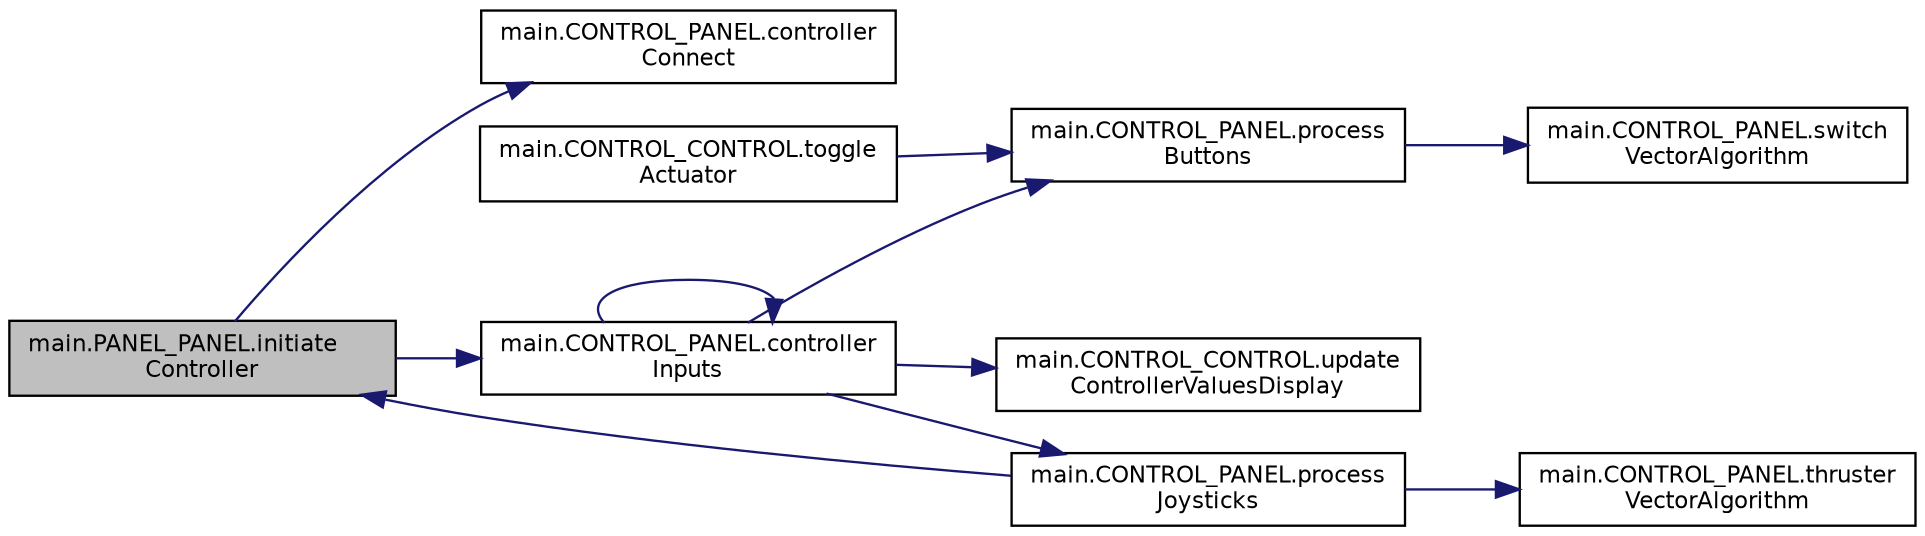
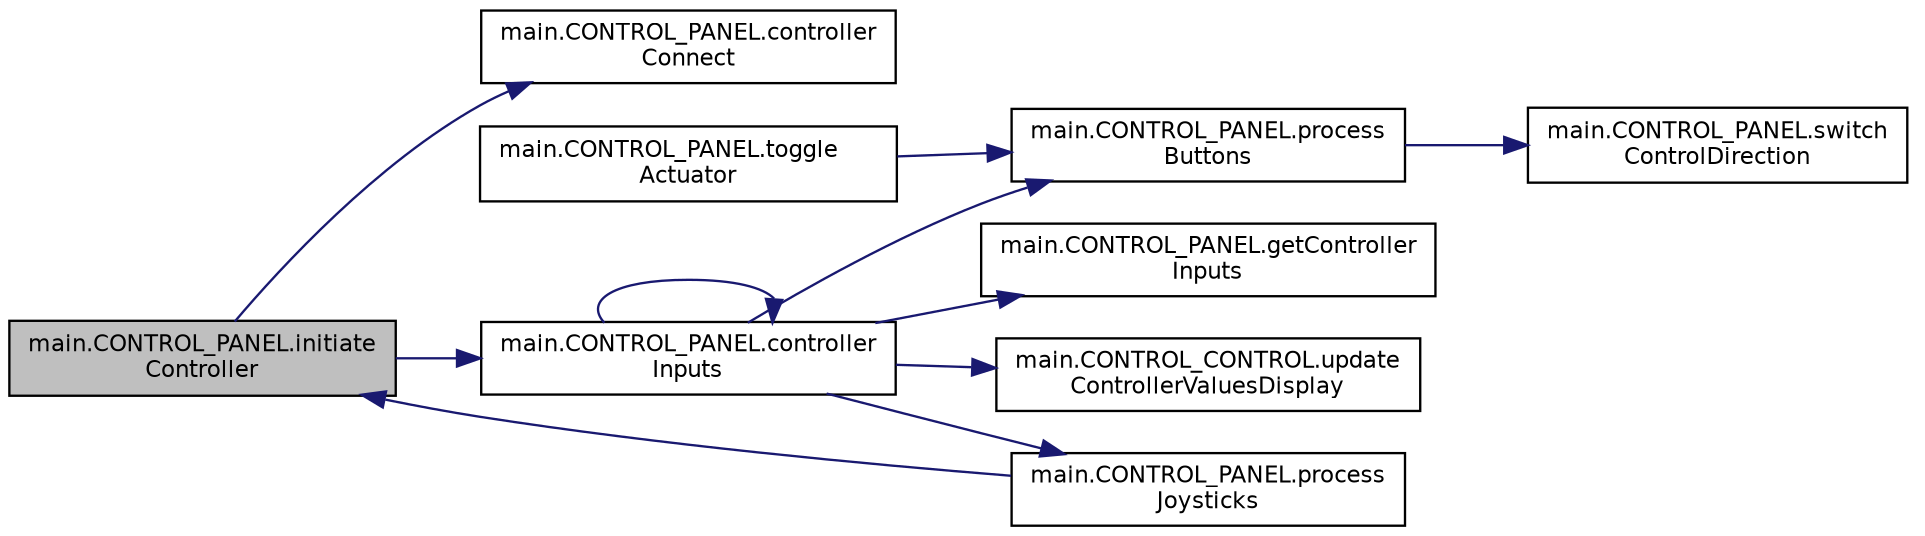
node "main.CONTROL_PANEL.switch VectorAlgorithm": label "main.CONTROL_PANEL.switch VectorAlgorithm" -> "main.CONTROL_PANEL.switch ControlDirection"
node "main.CONTROL_CONTROL.toggle Actuator": label "main.CONTROL_CONTROL.toggle Actuator" -> "main.CONTROL_PANEL.toggle Actuator"
node "main.CONTROL_PANEL.getController Inputs": added
node "main.PANEL_PANEL.initiate Controller": label "main.PANEL_PANEL.initiate Controller" -> "main.CONTROL_PANEL.initiate Controller"
node "main.CONTROL_PANEL.thruster VectorAlgorithm": removed
